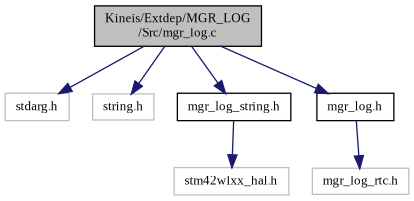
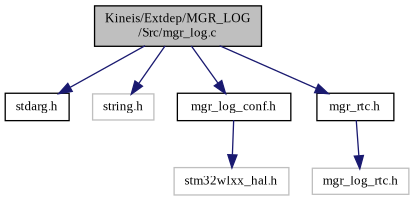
node "stdarg.h": color grey75 -> black
node "mgr_log_string.h": label "mgr_log_string.h" -> "mgr_log_conf.h"
node "mgr_log.h": label "mgr_log.h" -> "mgr_rtc.h"
node "stm42wlxx_hal.h": label "stm42wlxx_hal.h" -> "stm32wlxx_hal.h"
